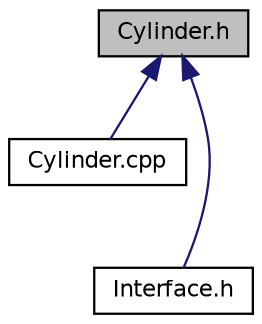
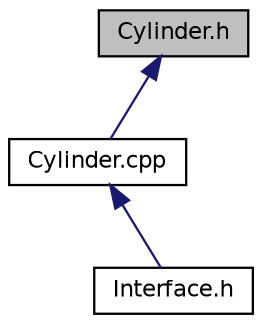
edge "Interface.h" -> "Cylinder.h": now "Interface.h" -> "Cylinder.cpp"
